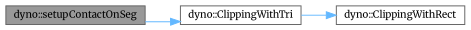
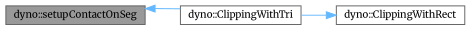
edge "dyno::setupContactOnSeg" -> "dyno::ClippingWithTri": reversed
